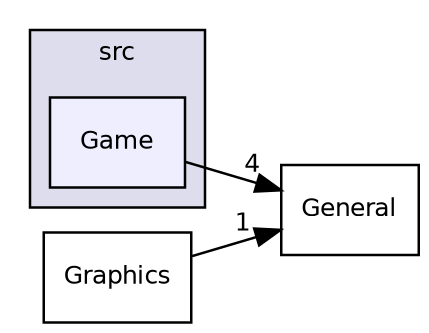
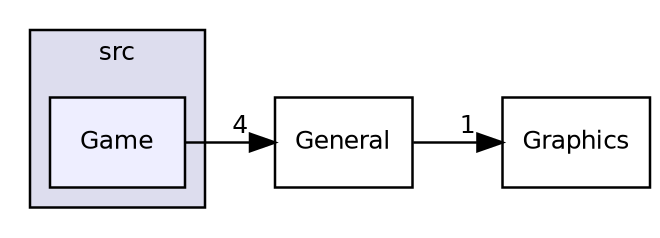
edge "Graphics" -> "General": reversed
